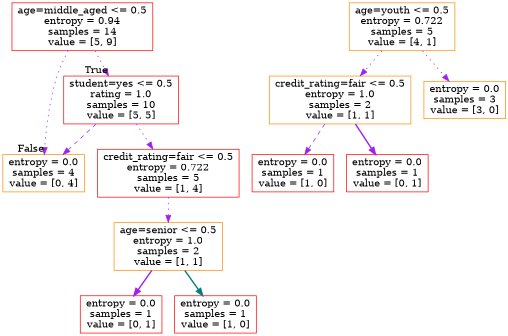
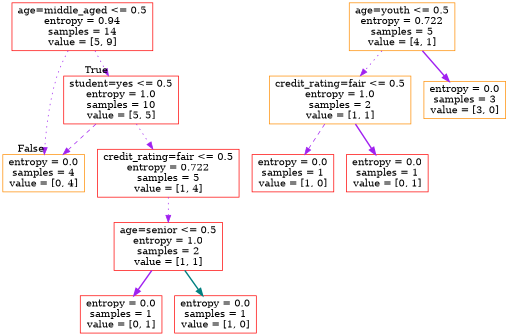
edge "age=youth <= 0.5 entropy = 0.722 samples = 5 value = [4, 1]" -> "entropy = 0.0 samples = 3 value = [3, 0]": style dotted -> bold
node "student=yes <= 0.5 rating = 1.0 samples = 10 value = [5, 5]": label "student=yes <= 0.5 rating = 1.0 samples = 10 value = [5, 5]" -> "student=yes <= 0.5 entropy = 1.0 samples = 10 value = [5, 5]"
node "age=senior <= 0.5 entropy = 1.0 samples = 2 value = [1, 1]": color darkorange -> red
